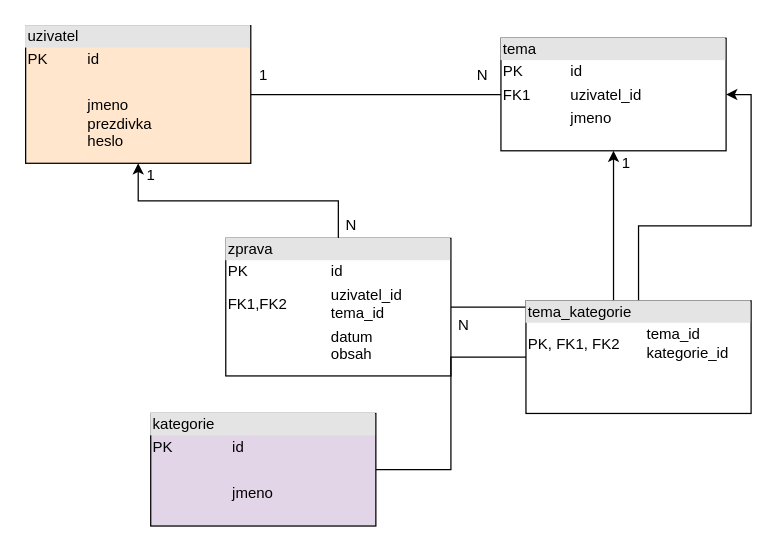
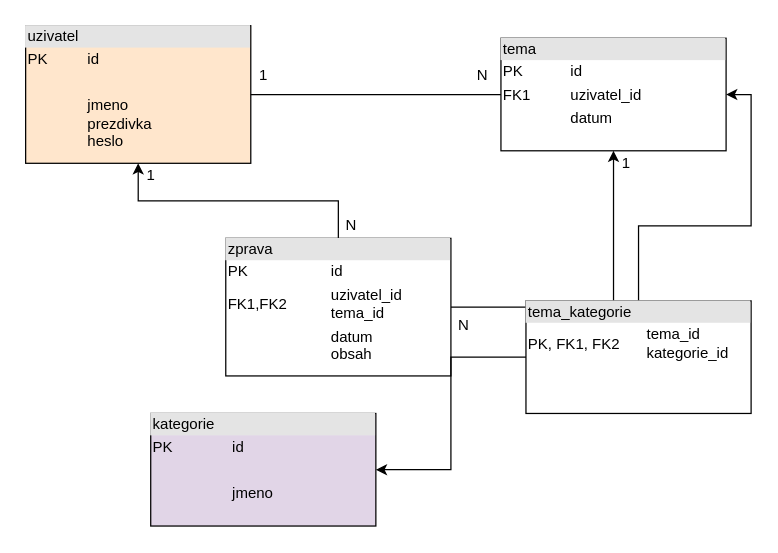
node "tema PK id FK1 uzivatel_id jmeno": label "tema PK id FK1 uzivatel_id jmeno" -> "tema PK id FK1 uzivatel_id datum"
edge "tema_kategorie PK, FK1, FK2 tema_id kategorie_id" -- "kategorie PK id jmeno": arrowhead none -> classic
